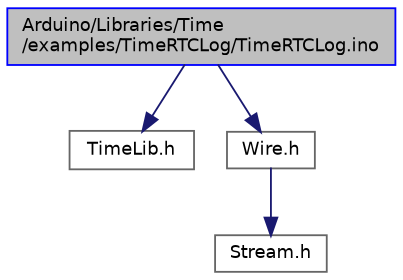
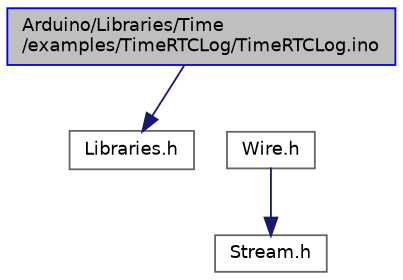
edge "Arduino/Libraries/Time /examples/TimeRTCLog/TimeRTCLog.ino" -> "Wire.h": removed
node "TimeLib.h": label "TimeLib.h" -> "Libraries.h"
